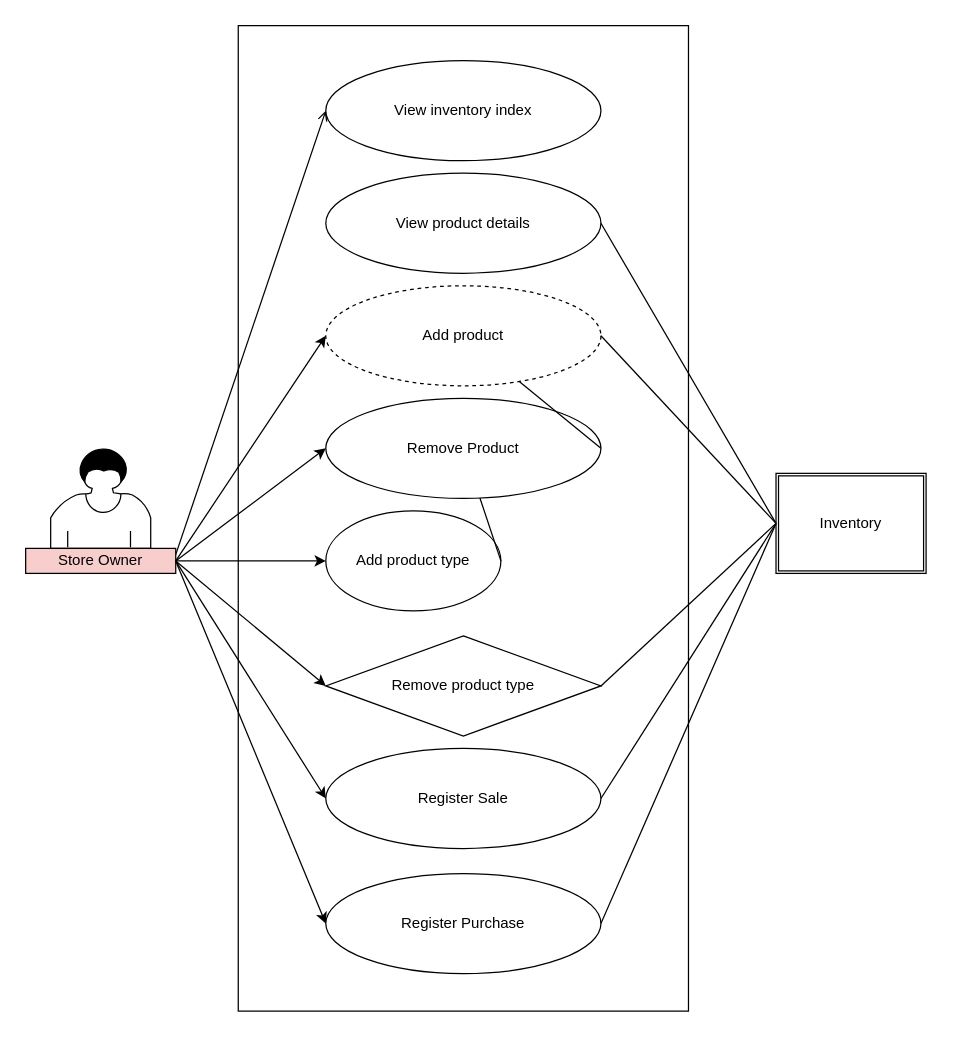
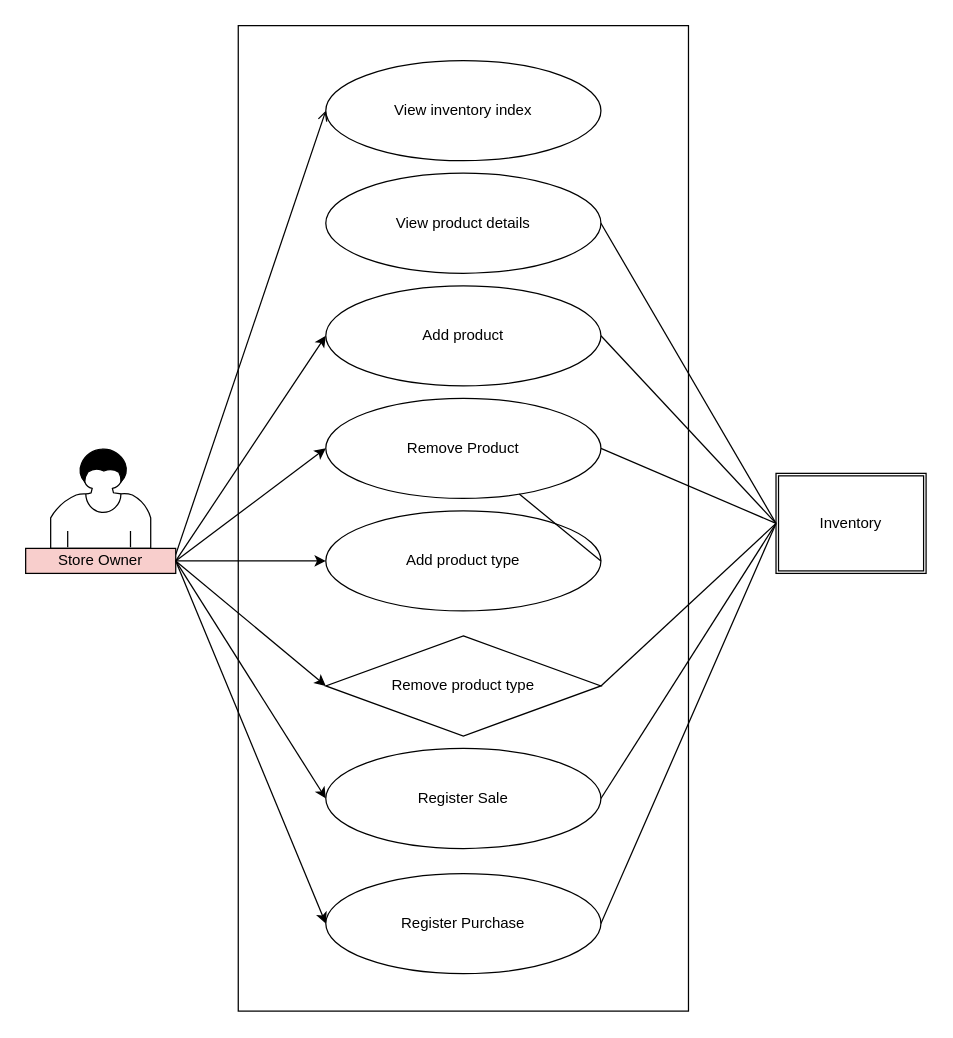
node "Add product": style dashed -> solid
edge "Add product" -- "Remove Product": now "Inventory" -- "Remove Product"
node "Add product type": size 175x100 -> 275x100
